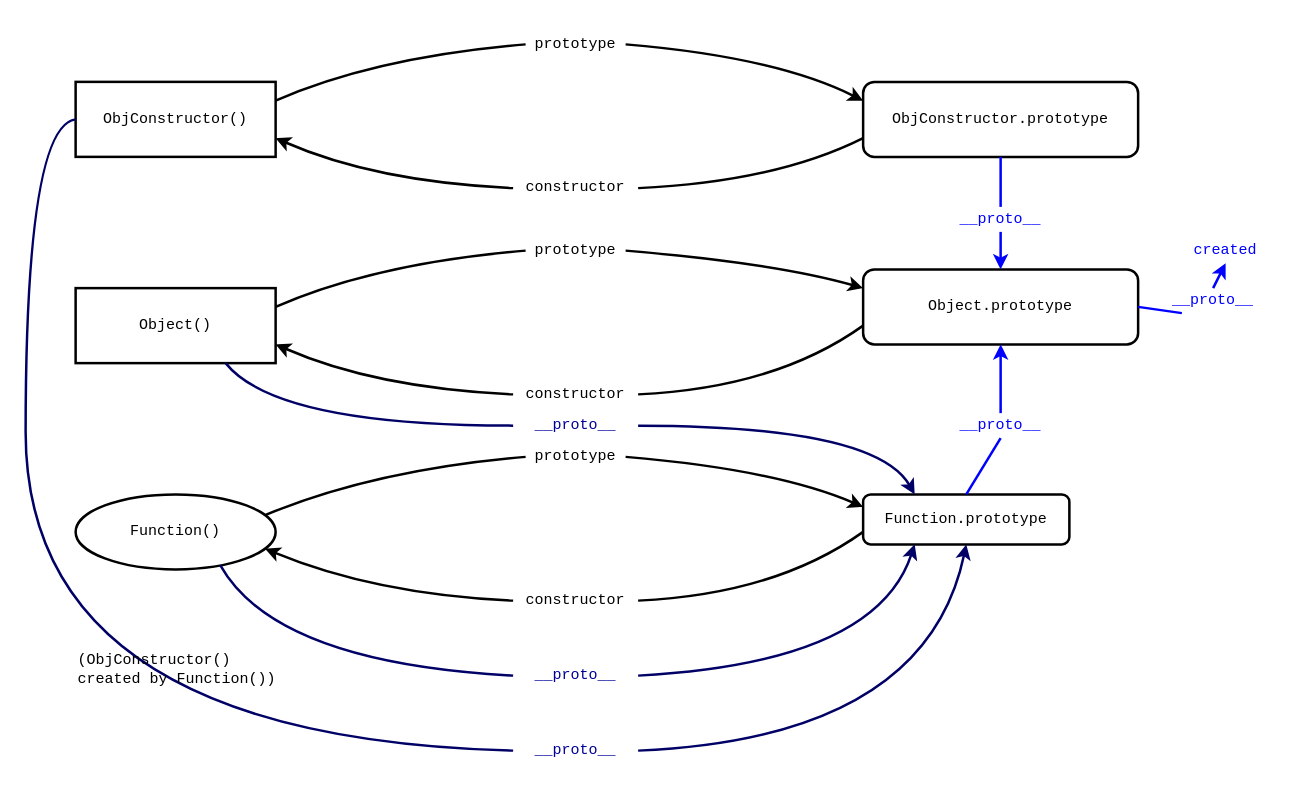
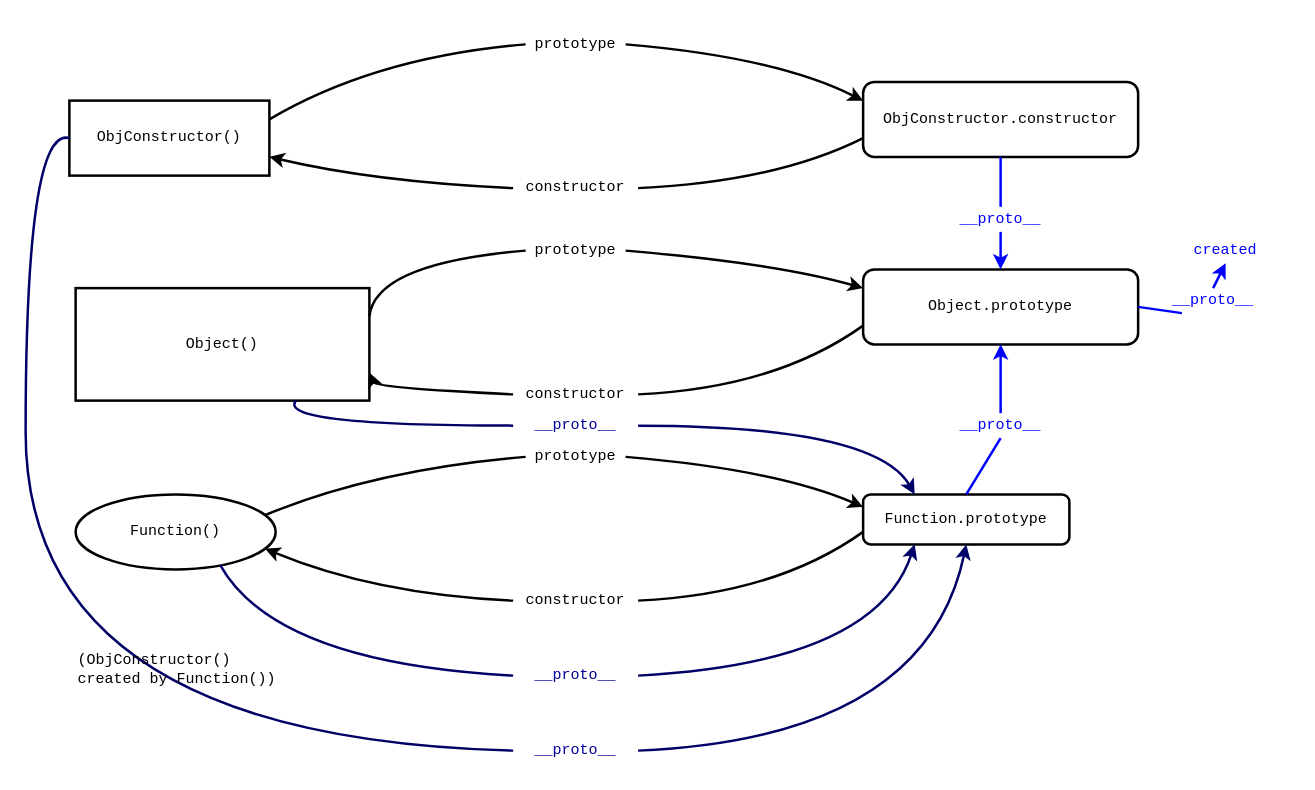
node "ObjConstructor()": moved (176, 119) -> (169, 138)
node "ObjConstructor.prototype": label "ObjConstructor.prototype" -> "ObjConstructor.constructor"
node "Object()": size 200x75 -> 294x113
